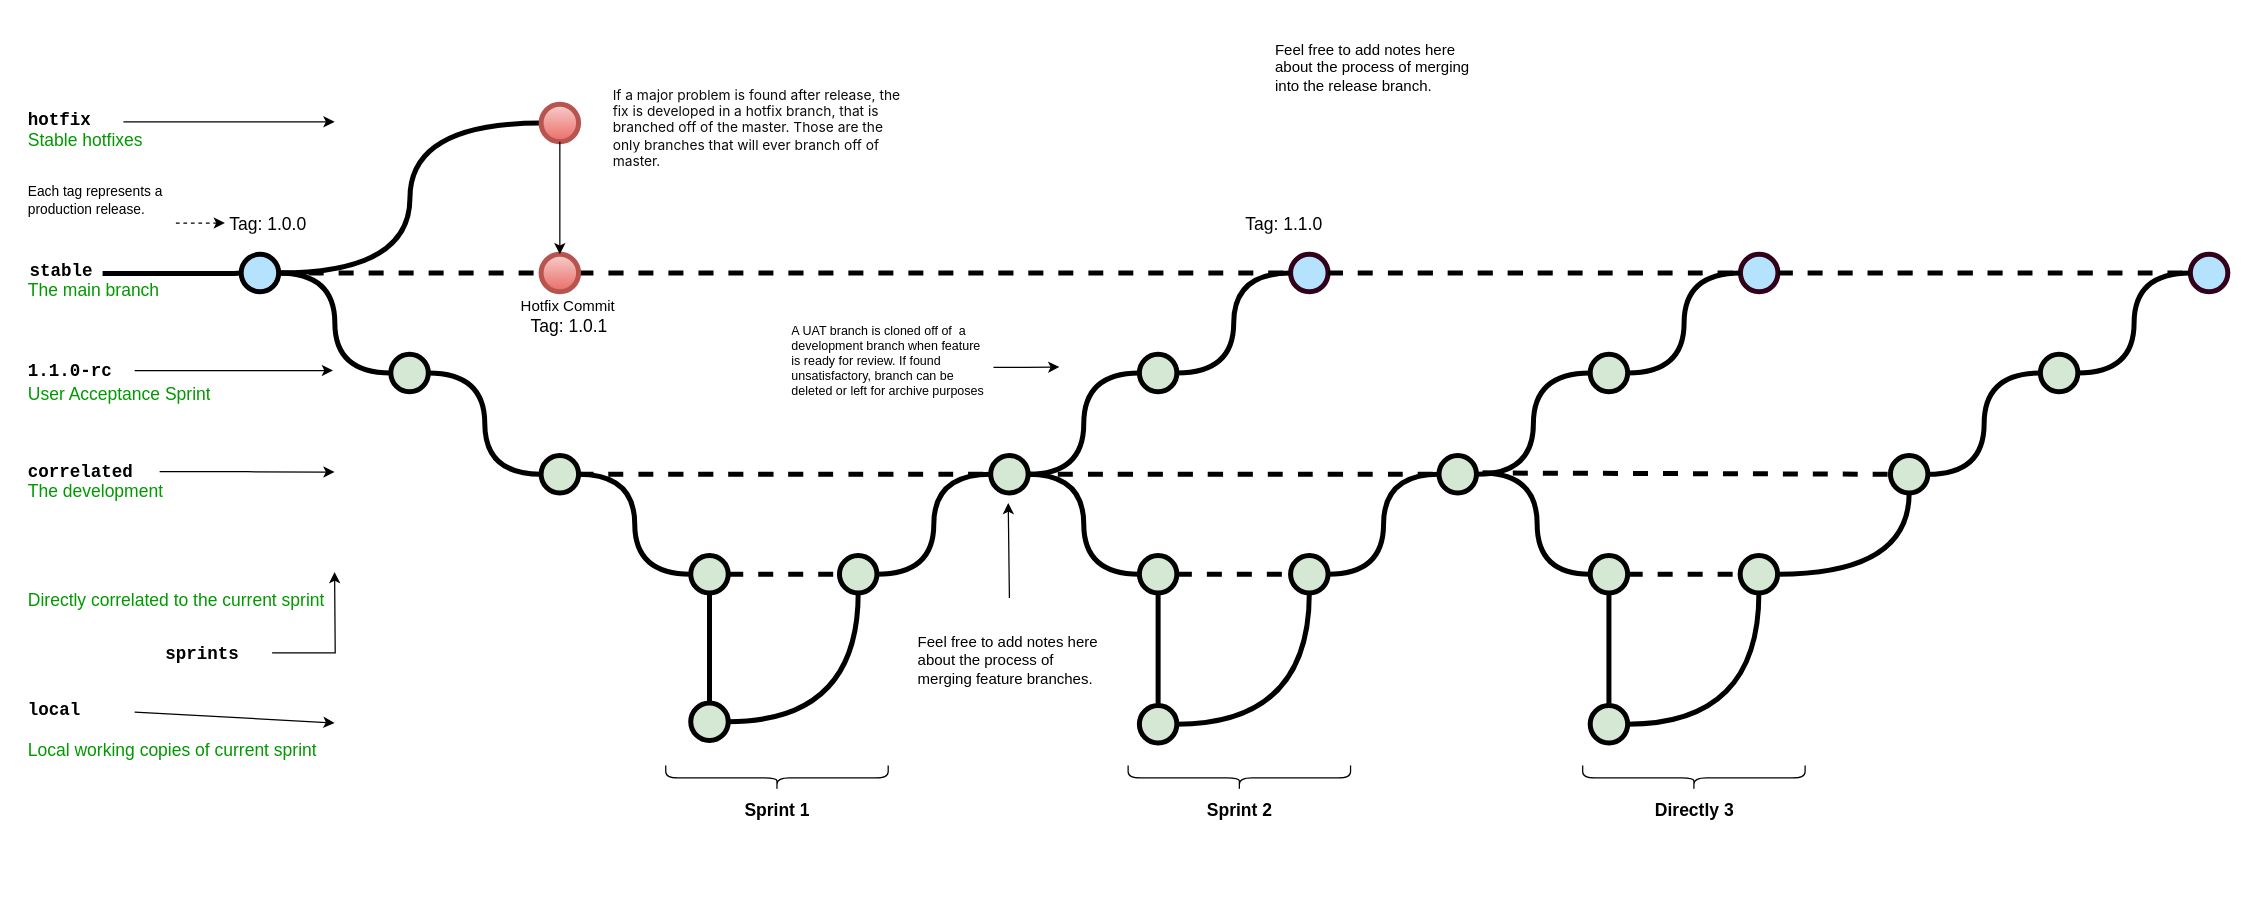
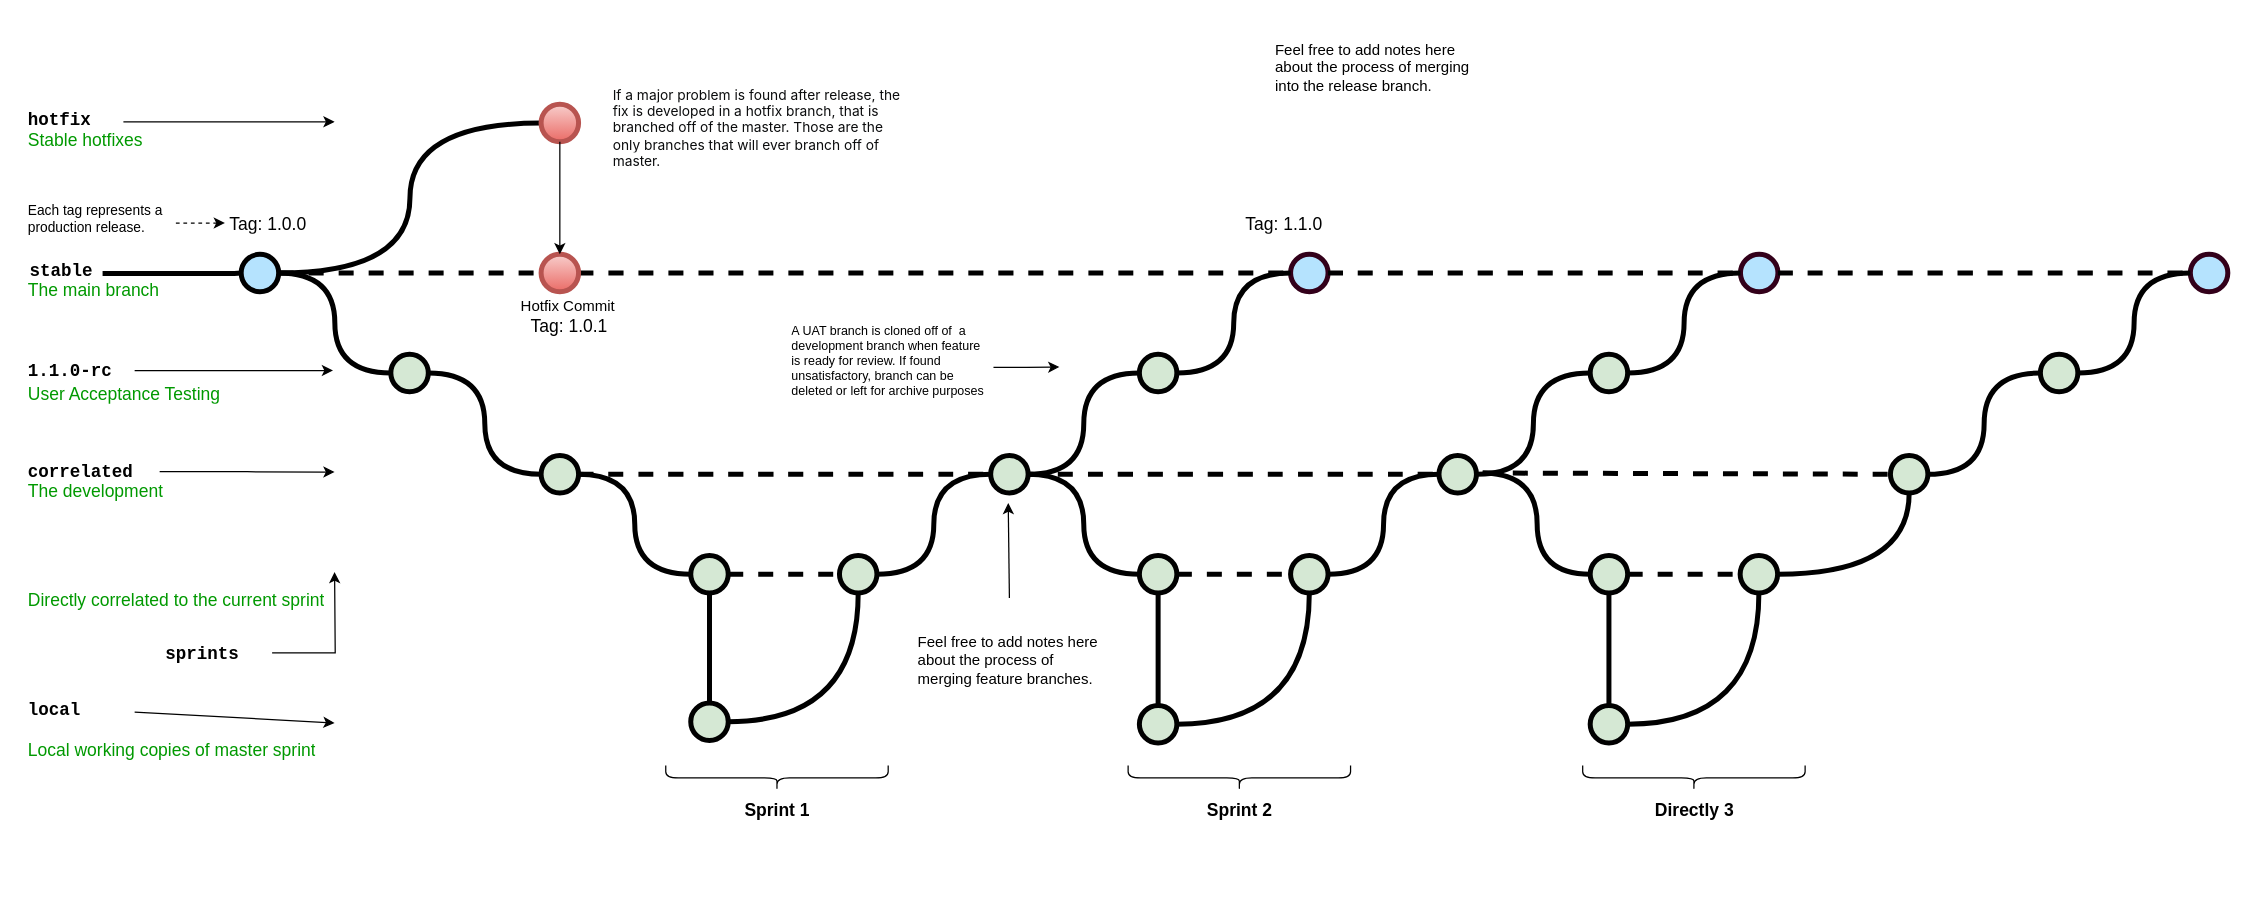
node "Each tag represents a production release.": moved (101, 201) -> (101, 219)
node "User Acceptance Sprint": label "User Acceptance Sprint" -> "User Acceptance Testing"
node "Local working copies of current sprint": label "Local working copies of current sprint" -> "Local working copies of master sprint"
